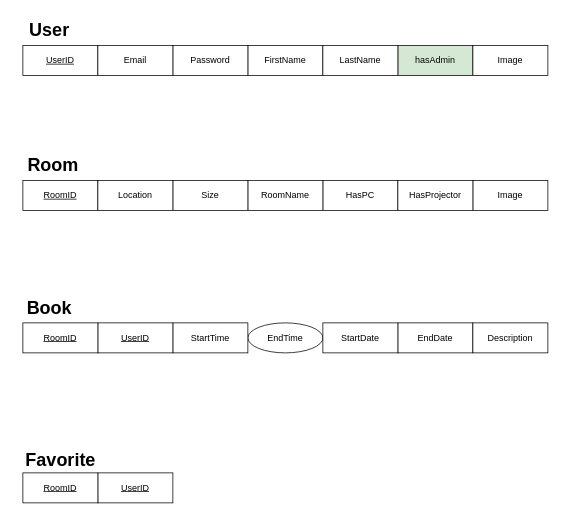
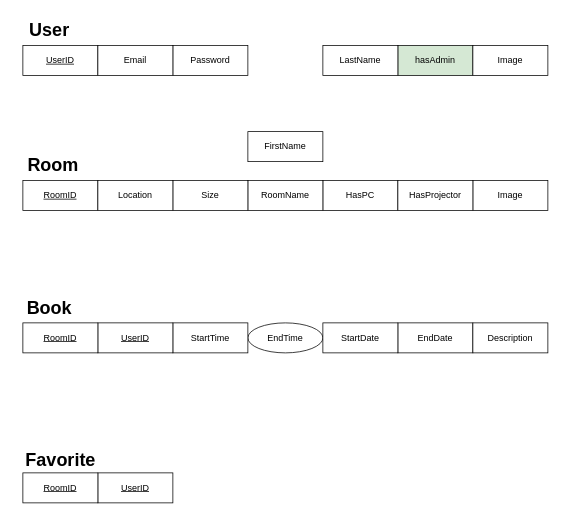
node "FirstName": moved (285, 60) -> (285, 147)
